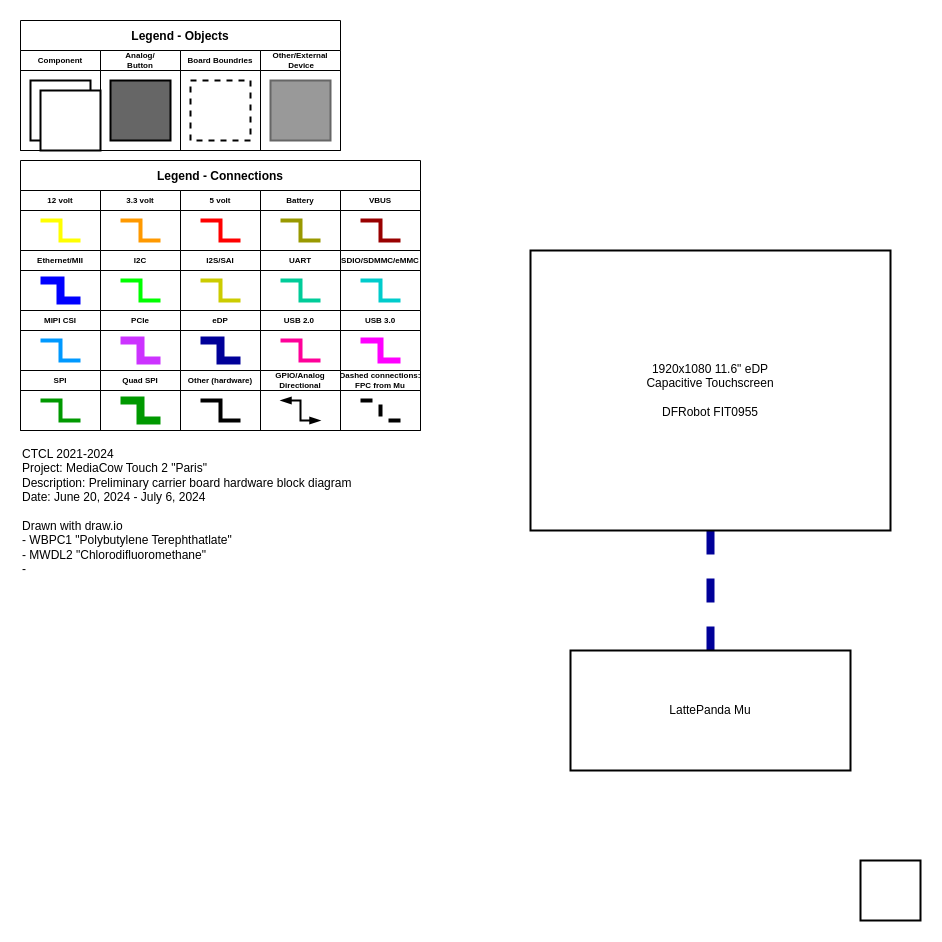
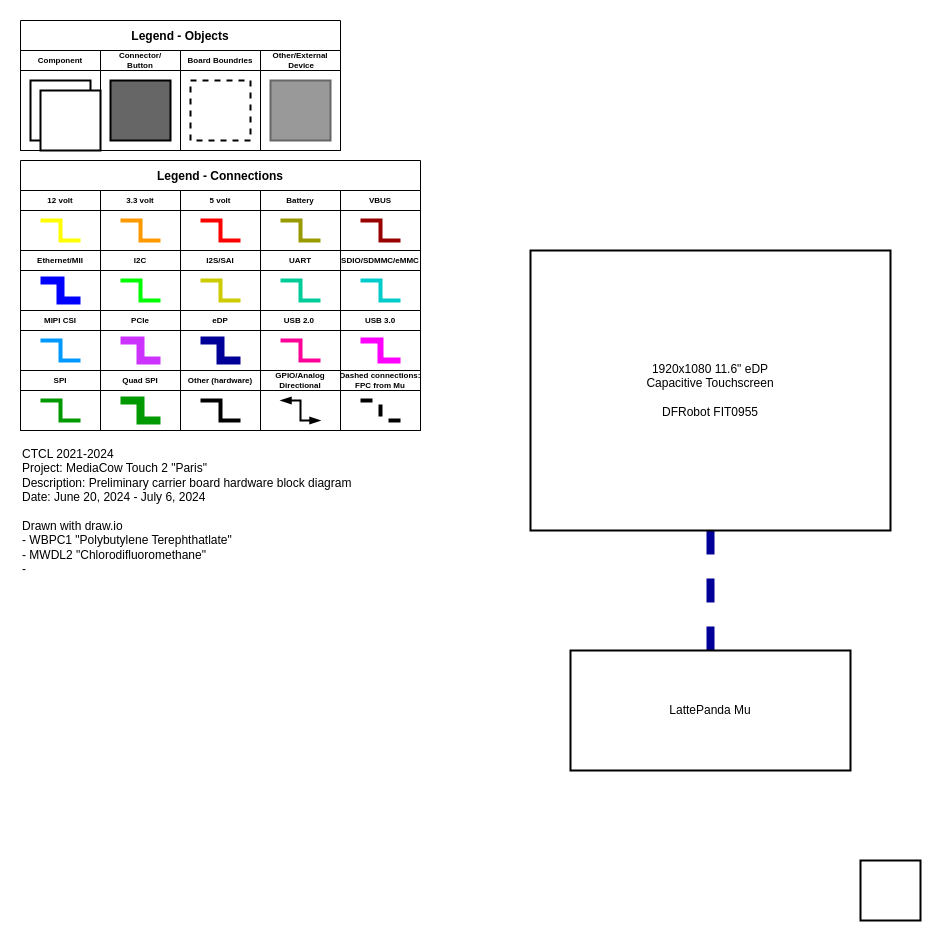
node "Analog/ Button": label "Analog/ Button" -> "Connector/ Button"
